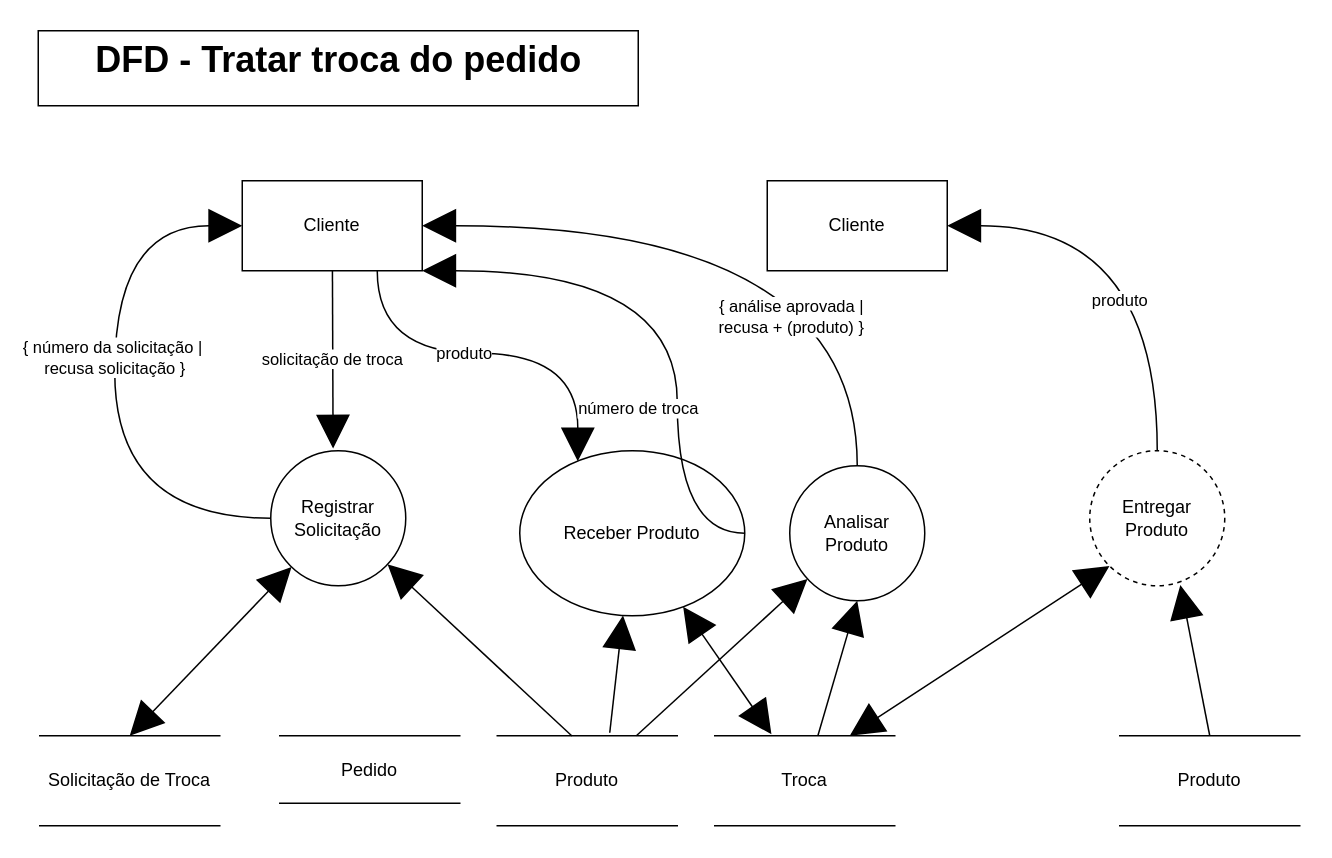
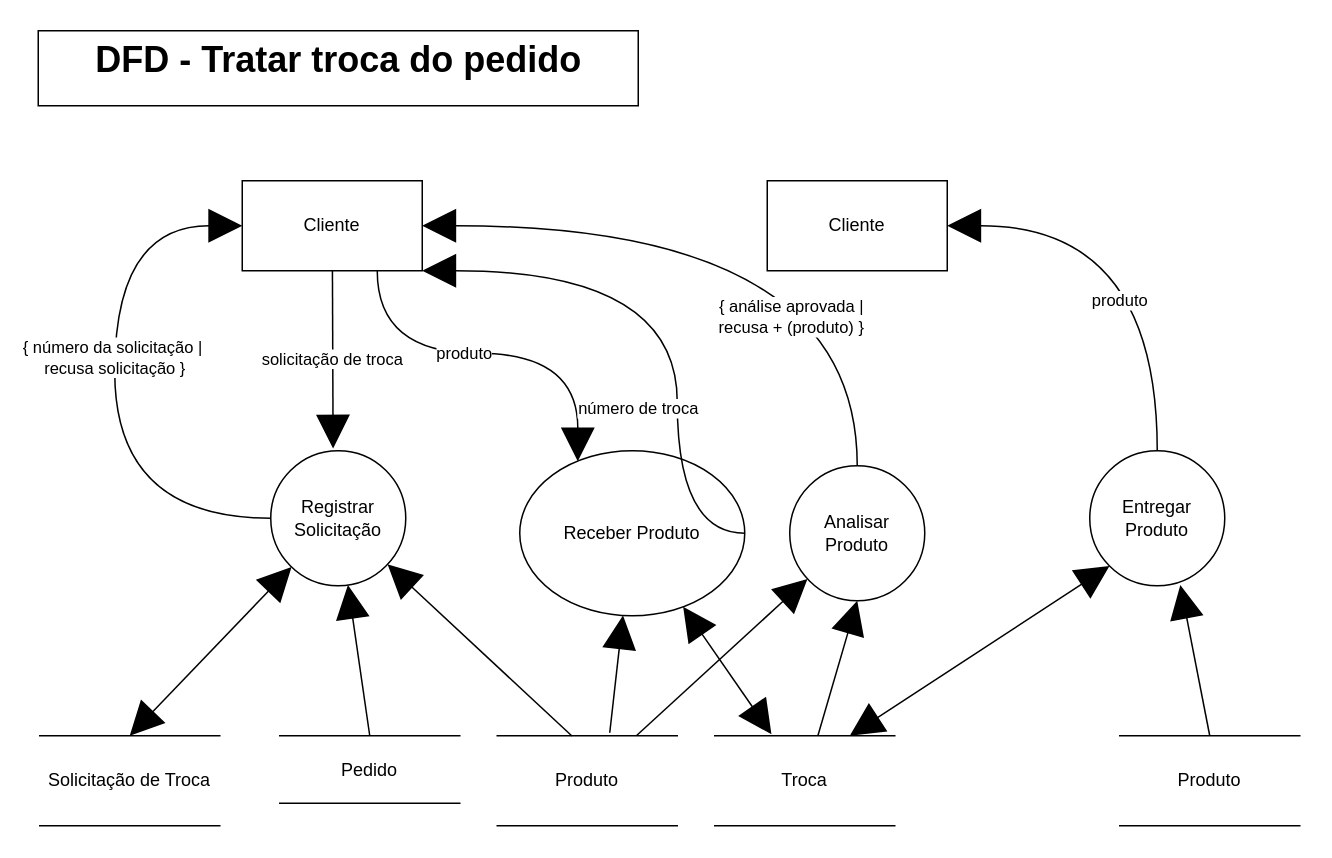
node "Entregar Produto": style dashed -> solid
edge "Pedido" -> "Registrar Solicitação": added
